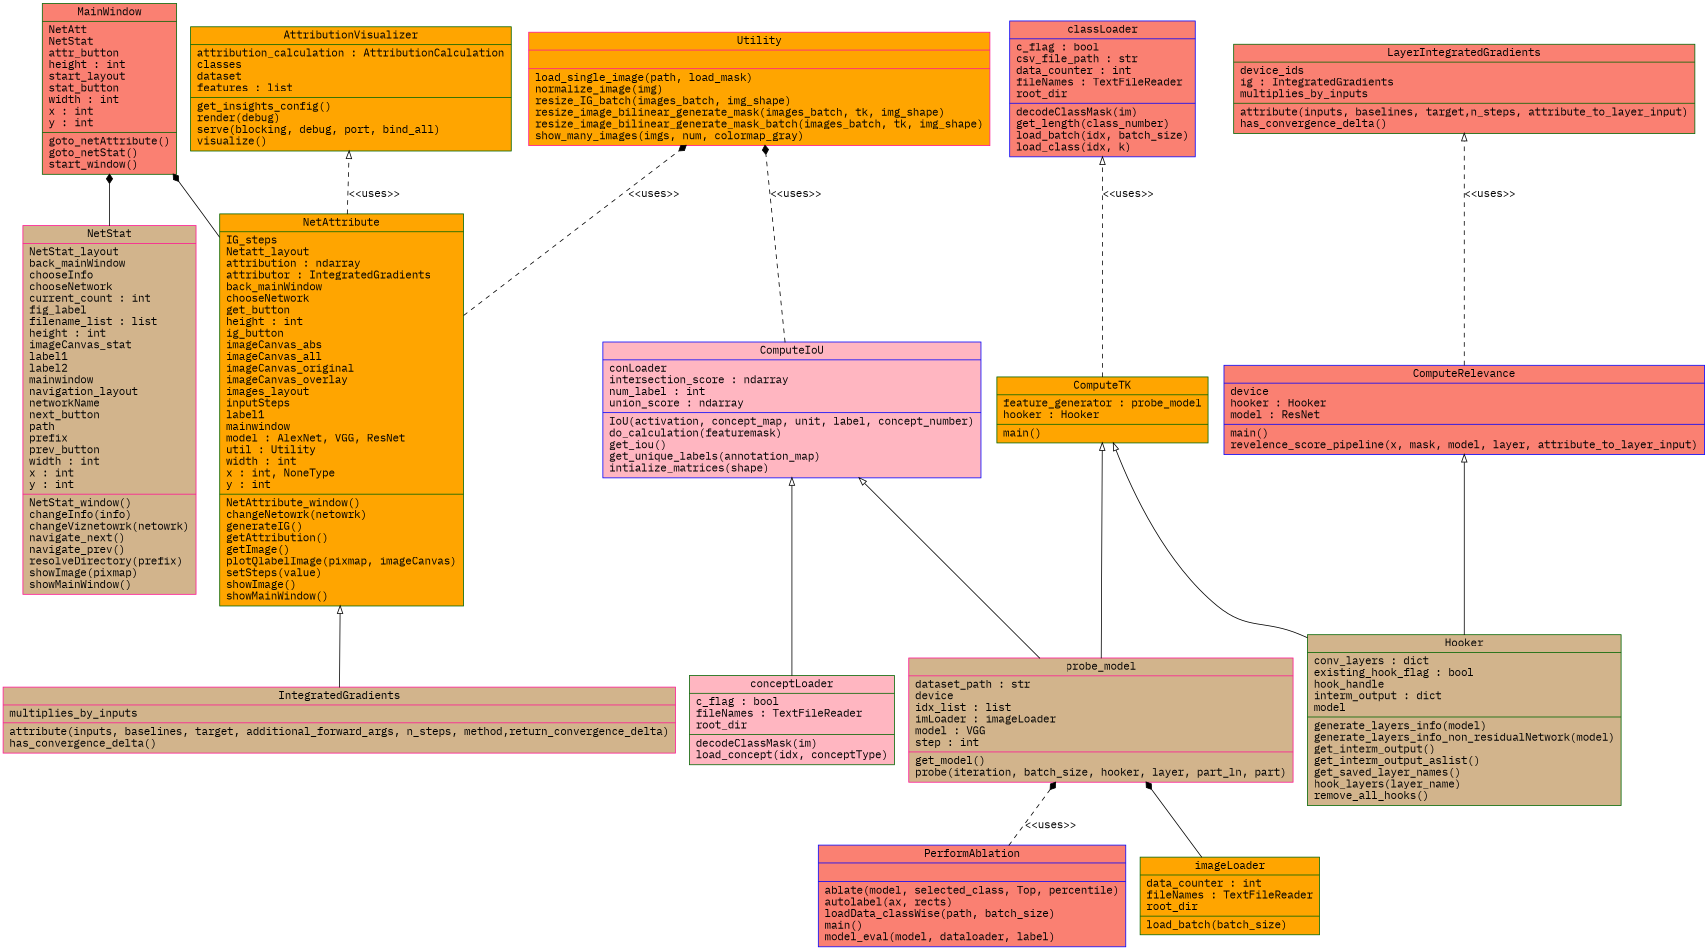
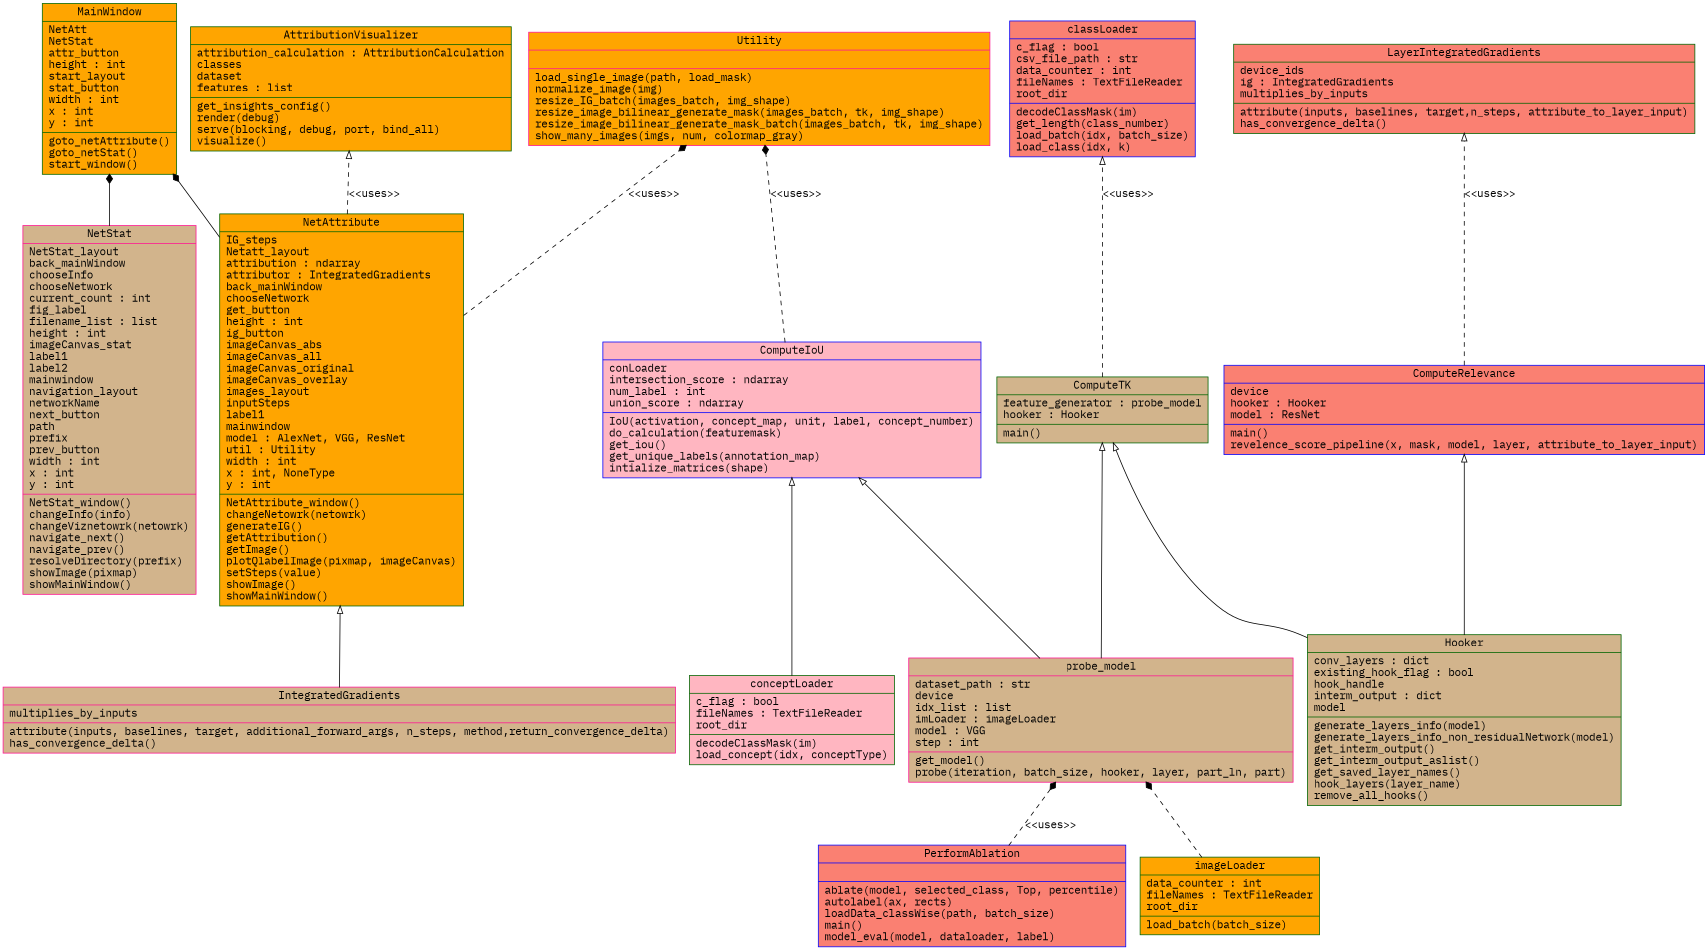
node "MainWindow": fillcolor salmon -> orange
node "ComputeTK": fillcolor orange -> tan
edge "imageLoader" -> "probe_model": style solid -> dashed
